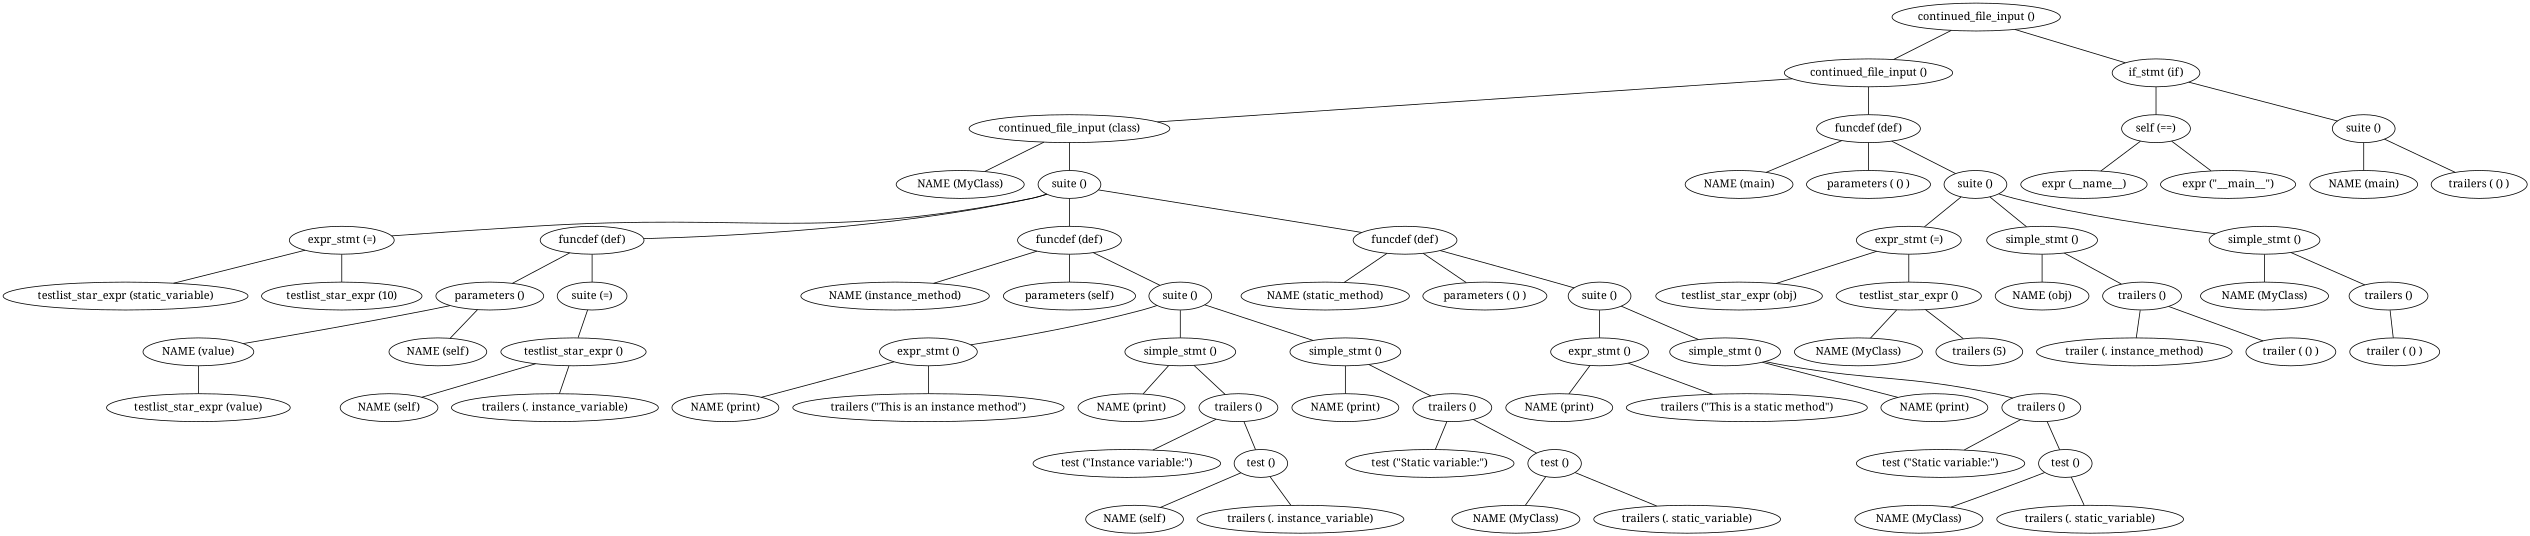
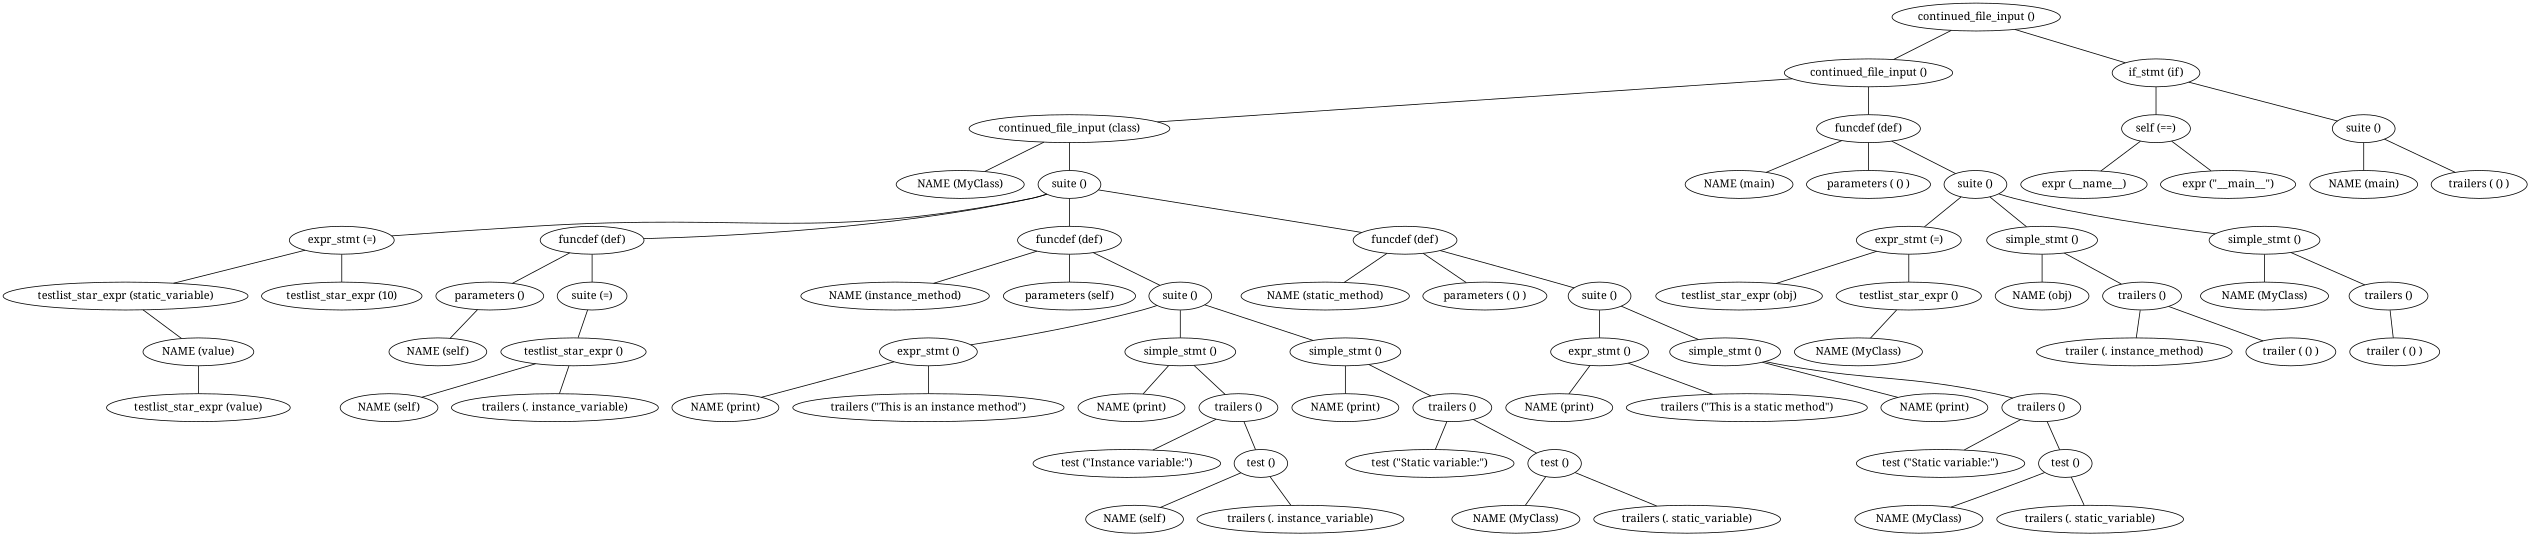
edge "parameters ()" -- "NAME (value)": now "testlist_star_expr (static_variable)" -- "NAME (value)"
node "trailers (5)": removed
